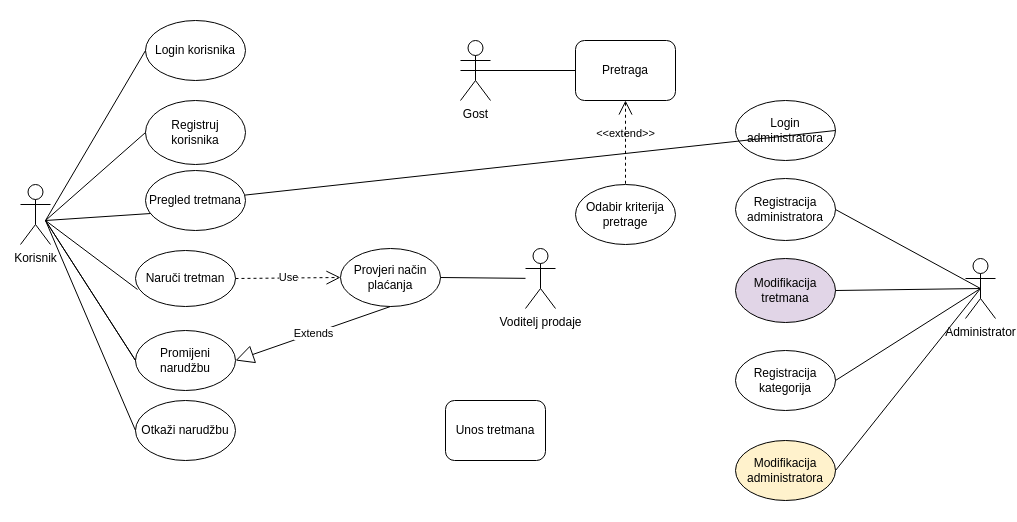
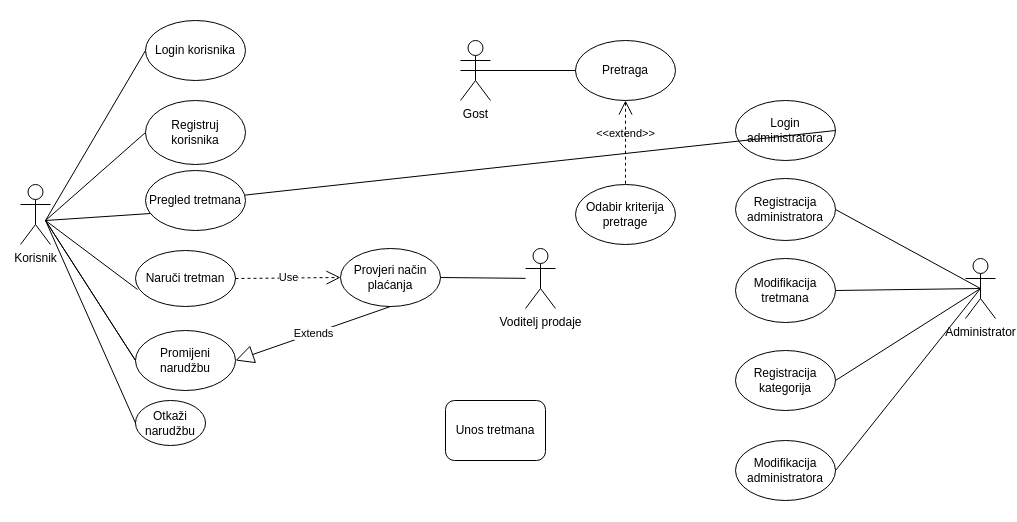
node "Pretraga": shape rounded rectangle -> ellipse
node "Modifikacija tretmana": fillcolor #e1d5e7 -> #ffffff
node "Otkaži narudžbu": size 100x60 -> 70x45
node "Modifikacija administratora": fillcolor #fff2cc -> #ffffff
